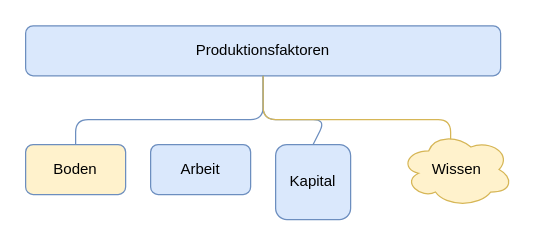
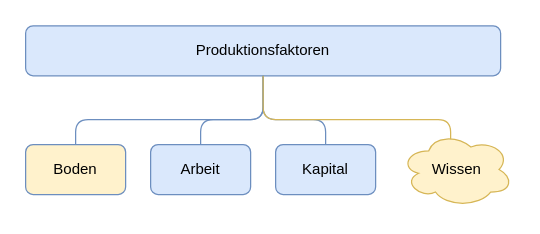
edge "Produktionsfaktoren" -- "Arbeit": added
node "Kapital": size 75x75 -> 100x50
